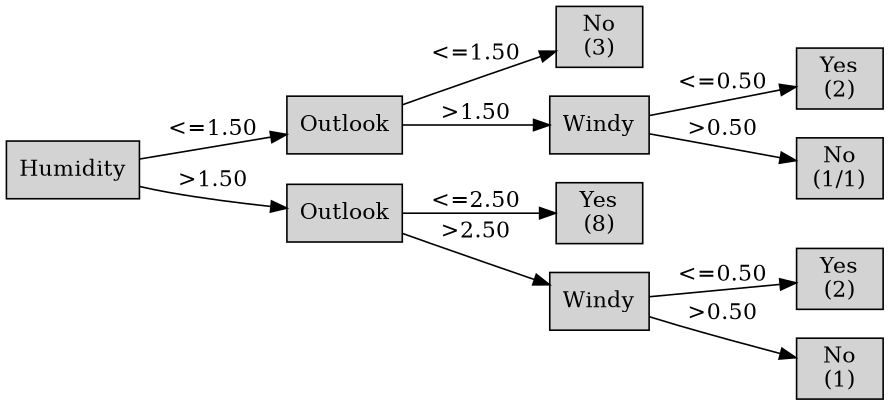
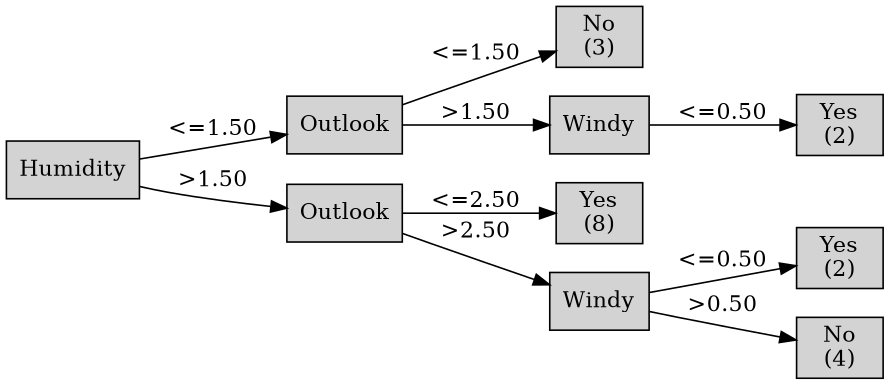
node "No (1/1)": removed
node "No (1)": label "No (1)" -> "No (4)"
